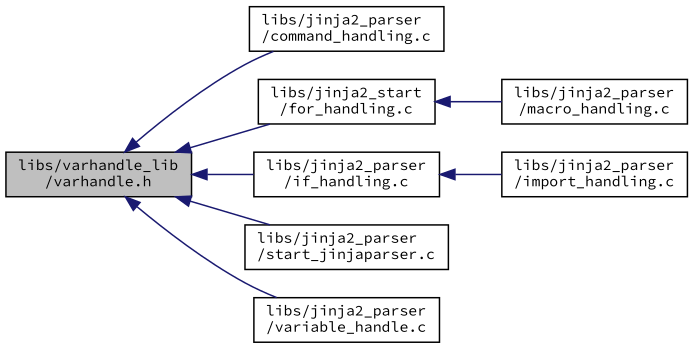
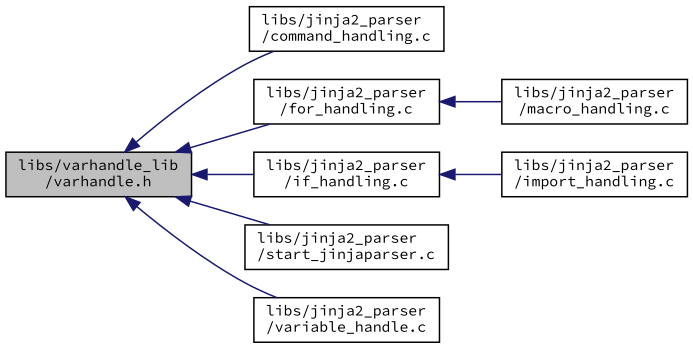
node "libs/jinja2_start /for_handling.c": label "libs/jinja2_start /for_handling.c" -> "libs/jinja2_parser /for_handling.c"
